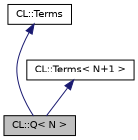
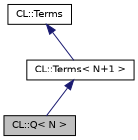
edge "CL::Q< N >" -> "CL::Terms": now "CL::Terms< N+1 >" -> "CL::Terms"
